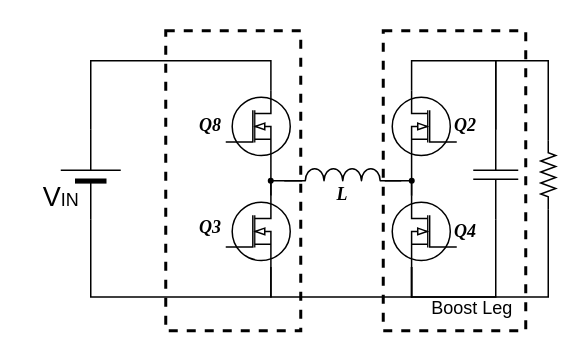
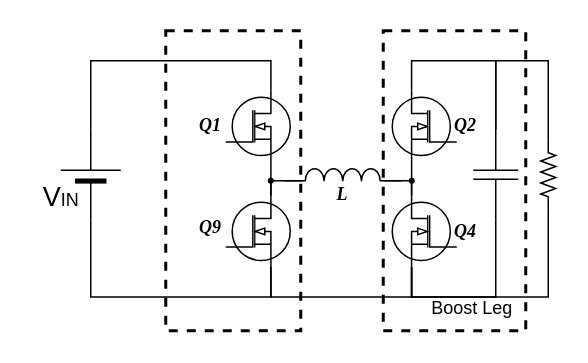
node "Q8": label "Q8" -> "Q1"
node "Q3": label "Q3" -> "Q9"
